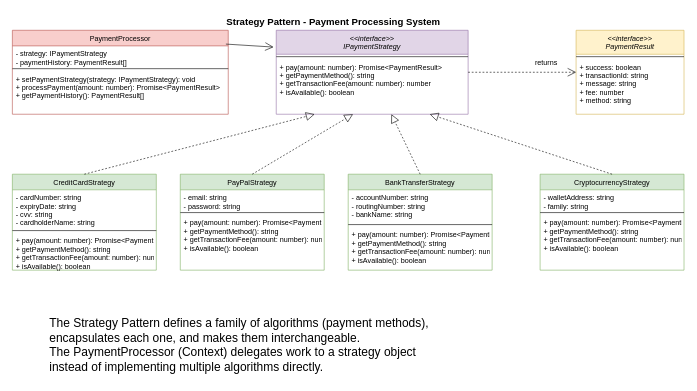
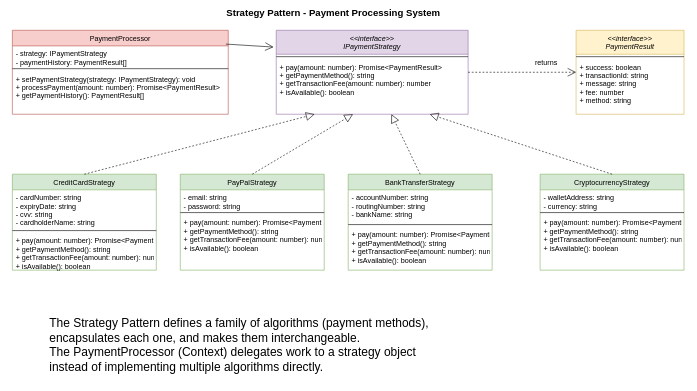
node "Strategy Pattern - Payment Processing System": moved (333, 21) -> (333, 12)
node "- walletAddress: string - family: string": label "- walletAddress: string - family: string" -> "- walletAddress: string - currency: string"
